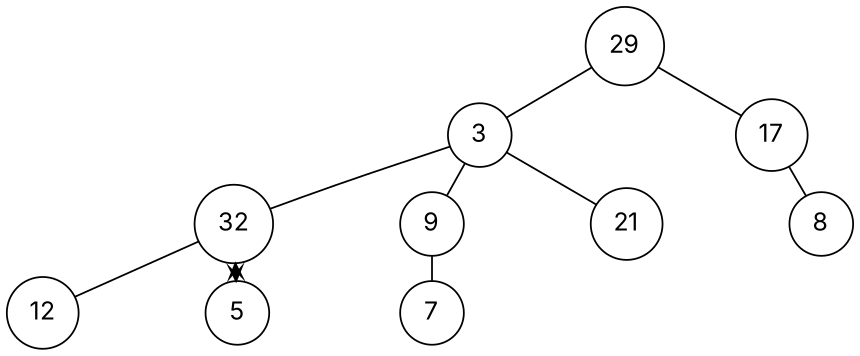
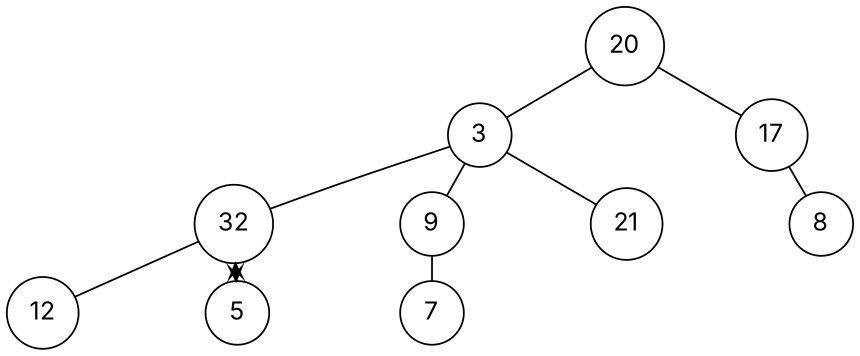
node "29": label "29" -> "20"
